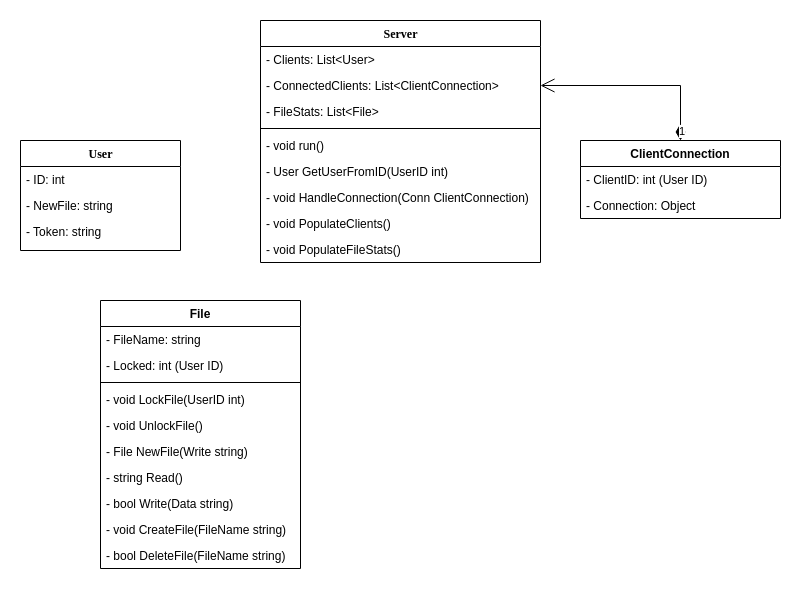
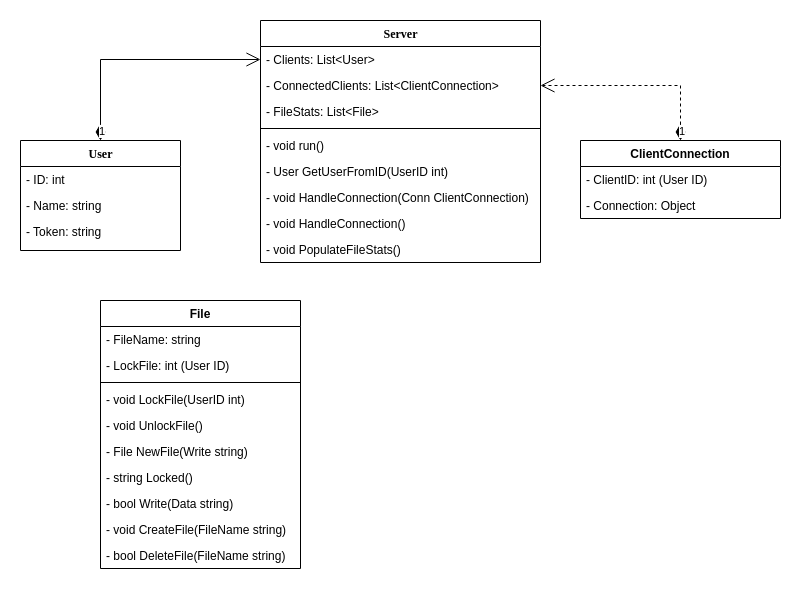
edge "- Clients: List<User>" -- "User": added, label "1"
edge "- ConnectedClients: List<ClientConnection>" -- "ClientConnection": style solid -> dashed
node "- NewFile: string": label "- NewFile: string" -> "- Name: string"
node "- void PopulateClients()": label "- void PopulateClients()" -> "- void HandleConnection()"
node "- Locked: int (User ID)": label "- Locked: int (User ID)" -> "- LockFile: int (User ID)"
node "- string Read()": label "- string Read()" -> "- string Locked()"
